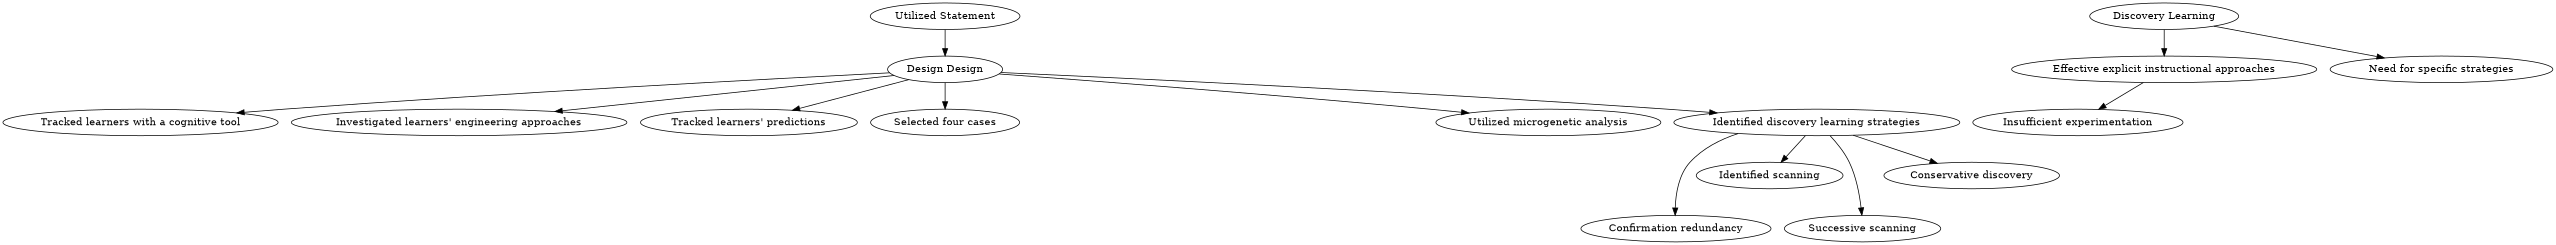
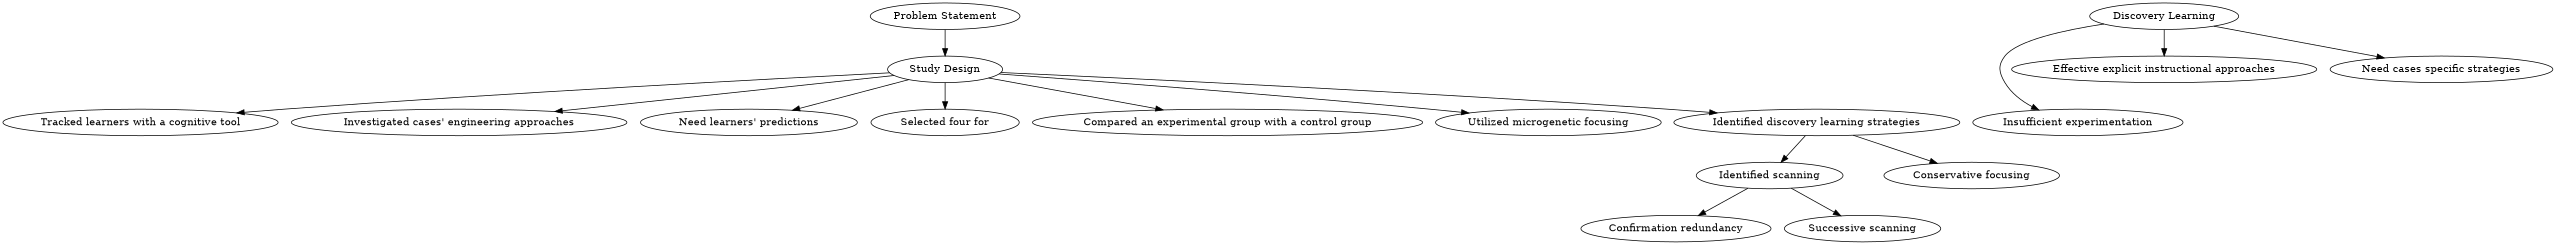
node "Utilized Statement": label "Utilized Statement" -> "Problem Statement"
node "Design Design": label "Design Design" -> "Study Design"
node "Need for specific strategies": label "Need for specific strategies" -> "Need cases specific strategies"
edge "Effective explicit instructional approaches" -> "Insufficient experimentation": now "Discovery Learning" -> "Insufficient experimentation"
node "Investigated learners' engineering approaches": label "Investigated learners' engineering approaches" -> "Investigated cases' engineering approaches"
node "Tracked learners' predictions": label "Tracked learners' predictions" -> "Need learners' predictions"
node "Selected four cases": label "Selected four cases" -> "Selected four for"
node "Compared an experimental group with a control group": added
node "Utilized microgenetic analysis": label "Utilized microgenetic analysis" -> "Utilized microgenetic focusing"
edge "Identified discovery learning strategies" -> "Confirmation redundancy": now "Identified scanning" -> "Confirmation redundancy"
edge "Identified discovery learning strategies" -> "Successive scanning": now "Identified scanning" -> "Successive scanning"
node "Conservative discovery": label "Conservative discovery" -> "Conservative focusing"
